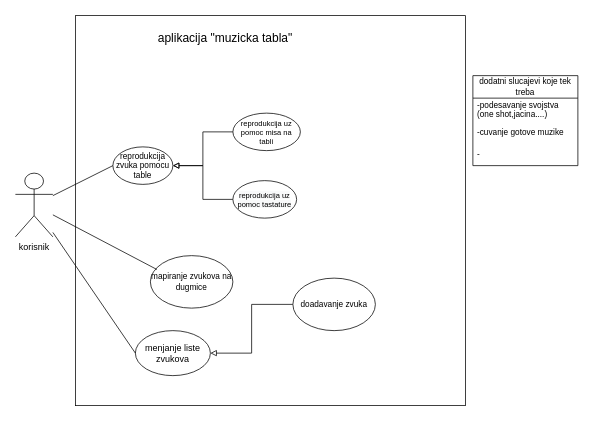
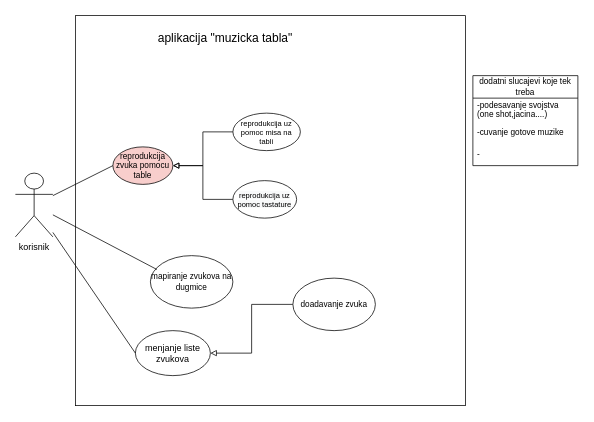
node "reprodukcija zvuka pomocu table": fillcolor #ffffff -> #f8cecc
